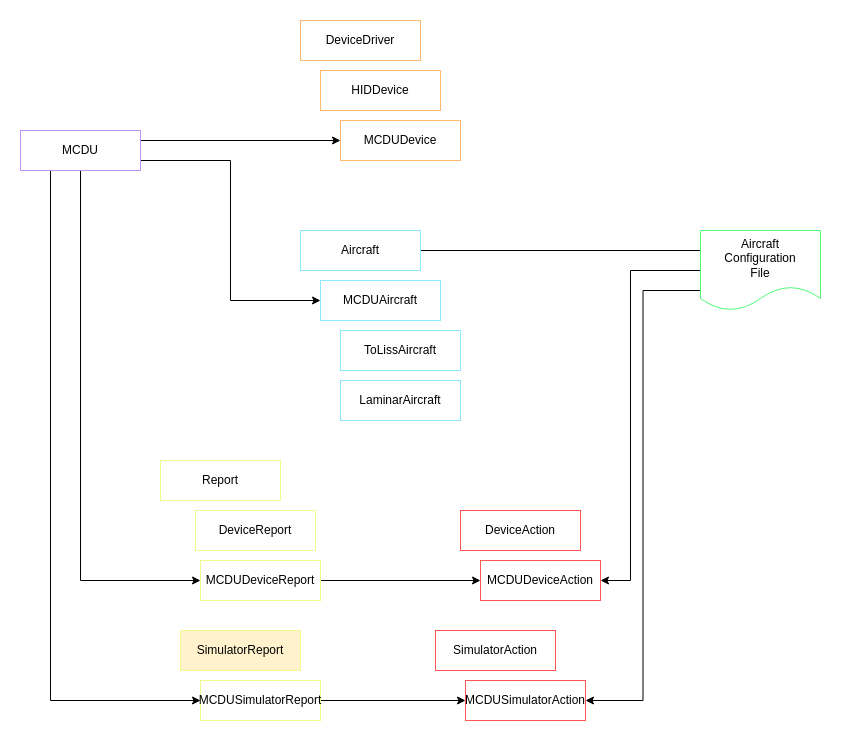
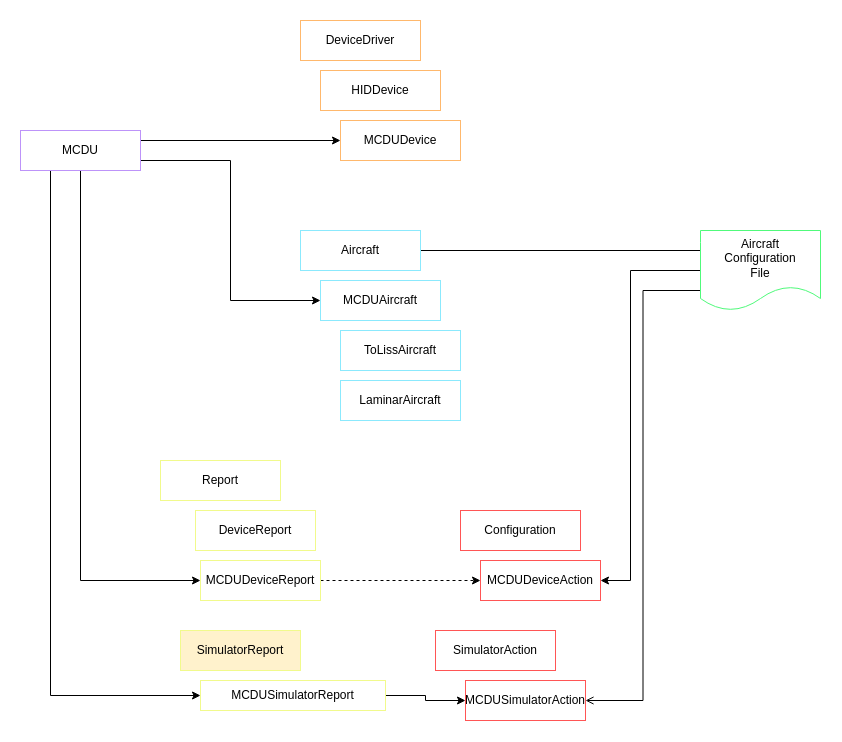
node "DeviceAction": label "DeviceAction" -> "Configuration"
edge "MCDUDeviceReport" -> "MCDUDeviceAction": style solid -> dashed
node "MCDUSimulatorReport": size 120x40 -> 185x30
edge "Aircraft Configuration File" -> "MCDUSimulatorAction": arrowhead classic -> open
